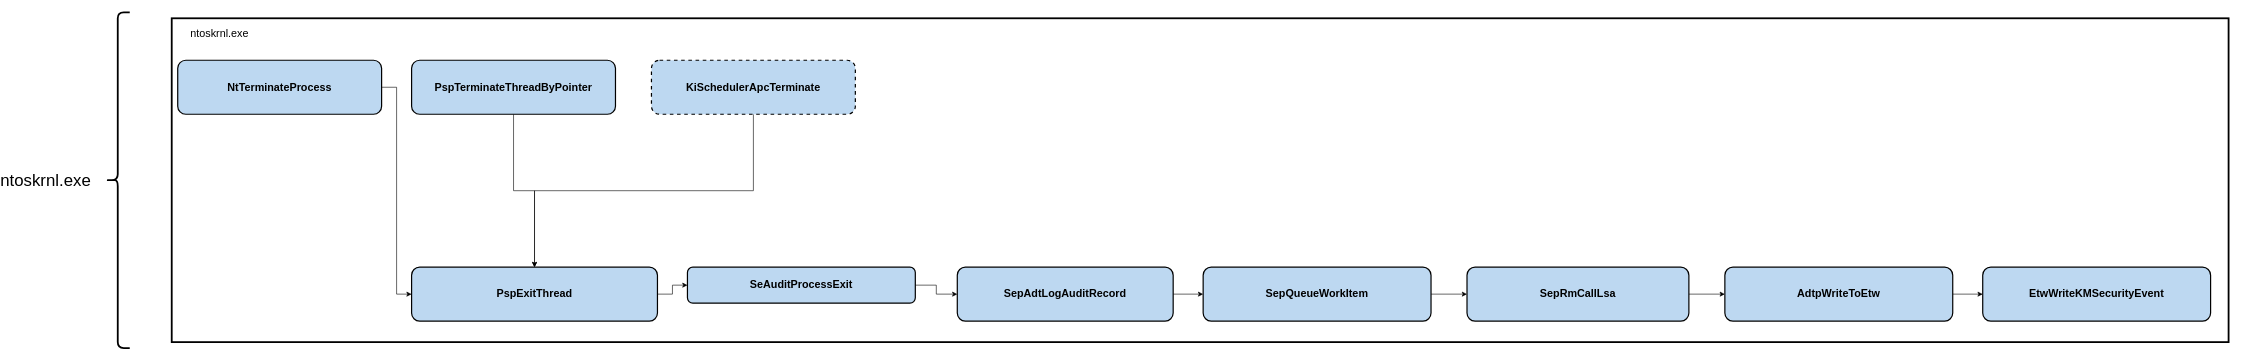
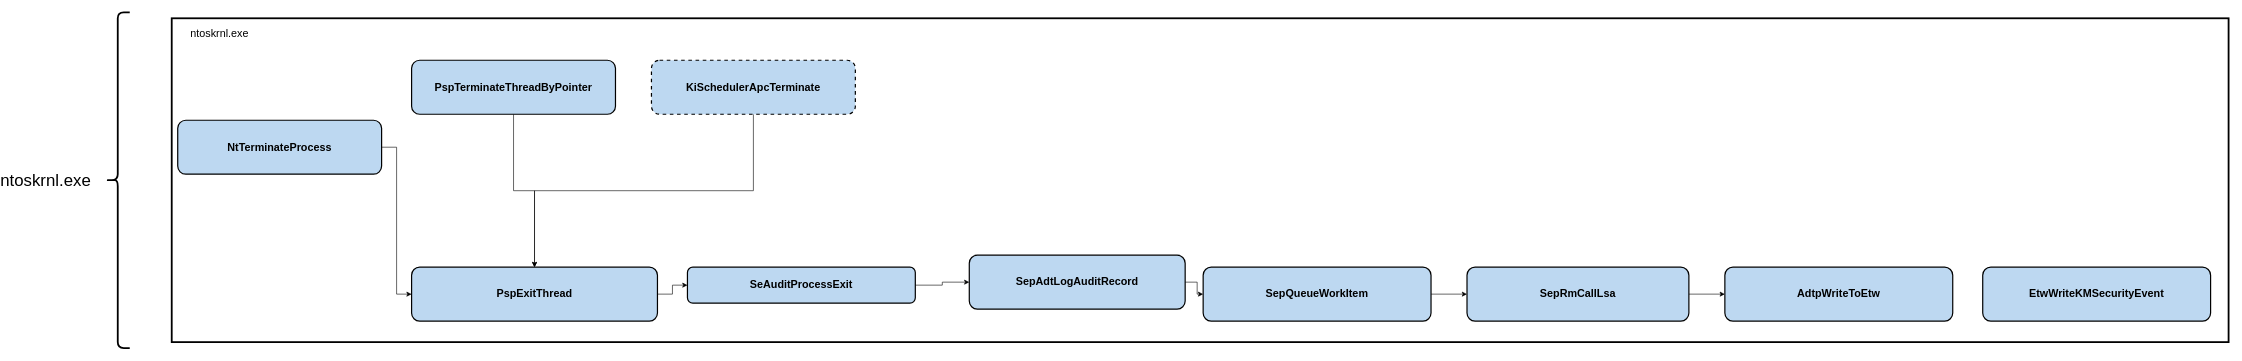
node "NtTerminateProcess": moved (279, 87) -> (279, 147)
node "SepAdtLogAuditRecord": moved (1065, 294) -> (1077, 282)
edge "AdtpWriteToEtw" -> "EtwWriteKMSecurityEvent": removed
